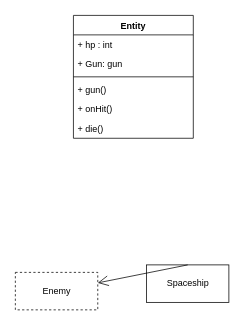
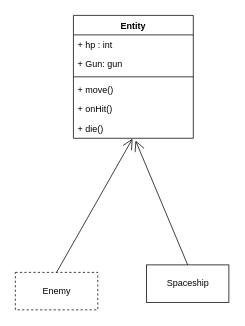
node "+ gun()": label "+ gun()" -> "+ move()"
edge "Enemy" -> "+ die()": added
edge "Spaceship" -> "Enemy": now "Spaceship" -> "+ die()"
